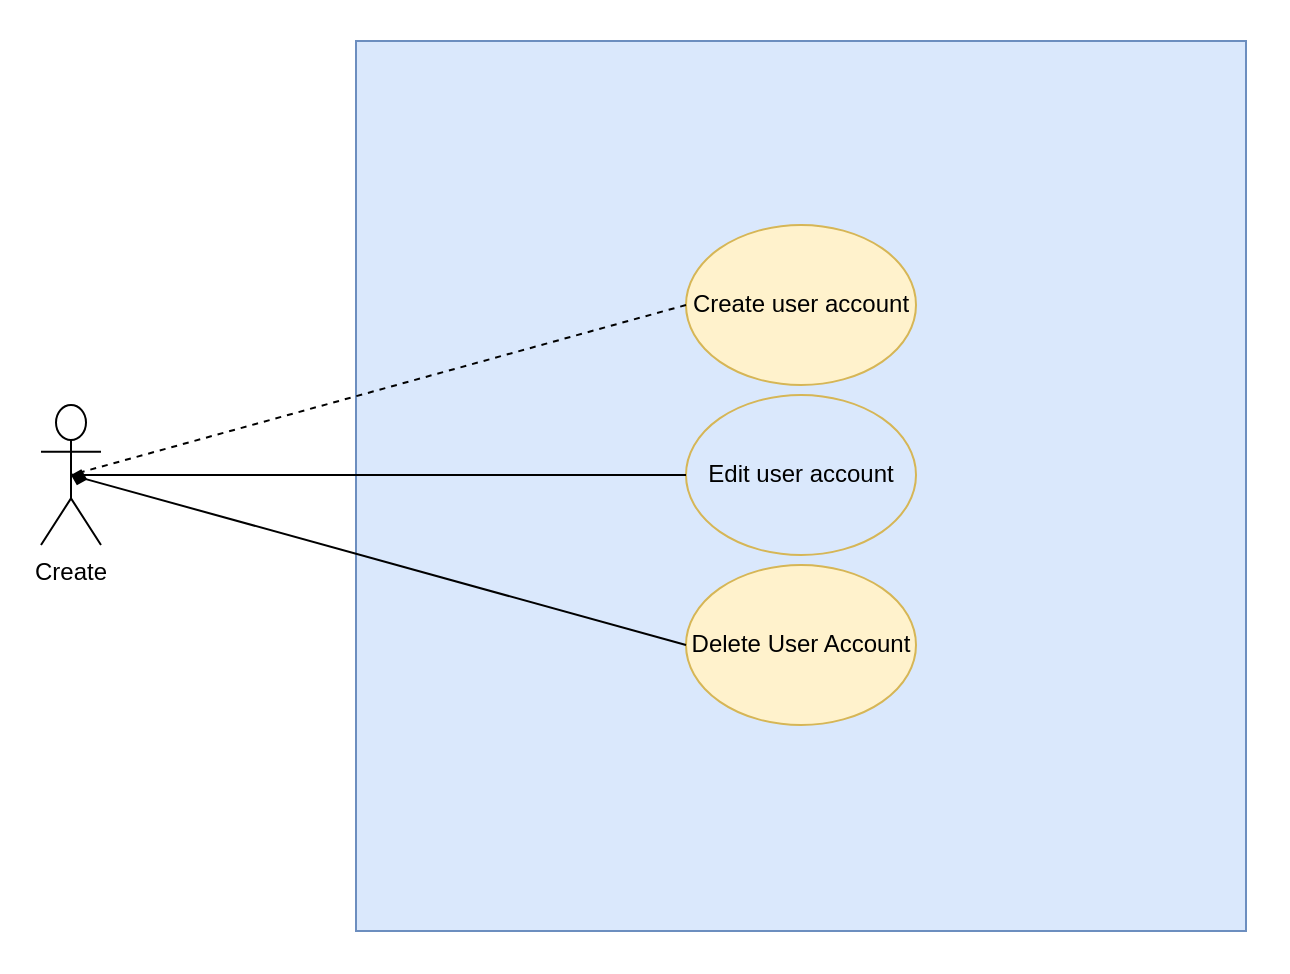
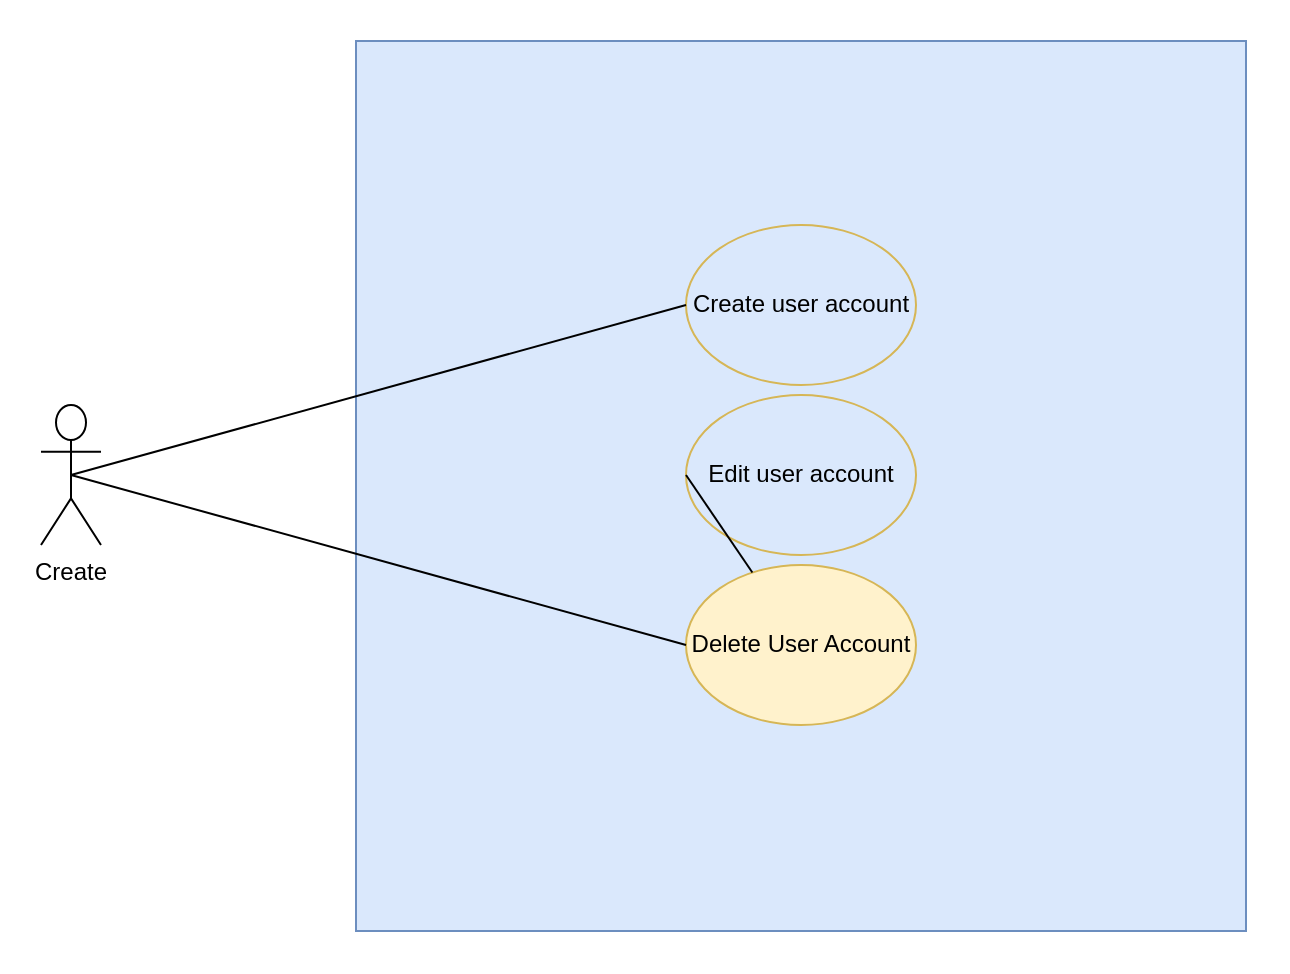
node "Create user account": fillcolor #fff2cc -> #dae8fc
edge "Create user account" -- "Create": style dashed -> solid
edge "Create" -- "Edit user account": now "Delete User Account" -- "Edit user account"
edge "Delete User Account" -> "Create": arrowhead diamond -> none
